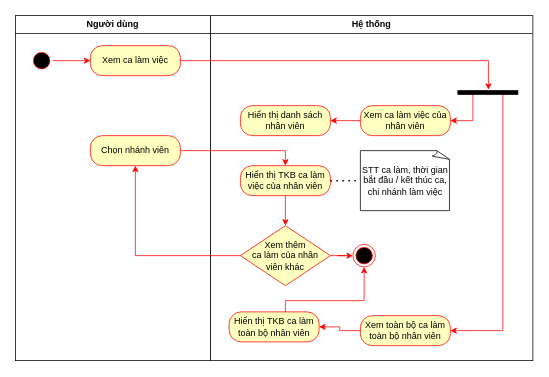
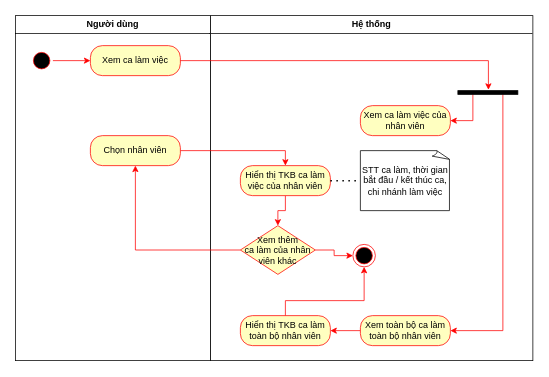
node "Hiển thị danh sách nhân viên": removed
edge "Xem ca làm việc của nhân viên" -> "Hiển thị danh sách nhân viên": removed
node "Chọn nhánh viên": label "Chọn nhánh viên" -> "Chọn nhân viên"
node "Xem thêm ca làm của nhân viên khác": size 90x60 -> 75x49
node "Hiển thị TKB ca làm toàn bộ nhân viên": moved (274, 327) -> (285, 330)
